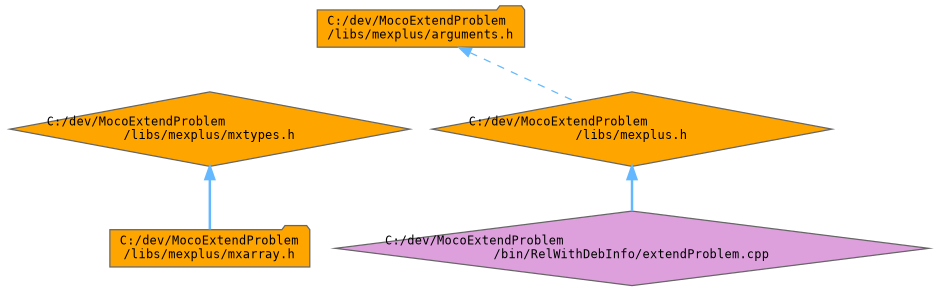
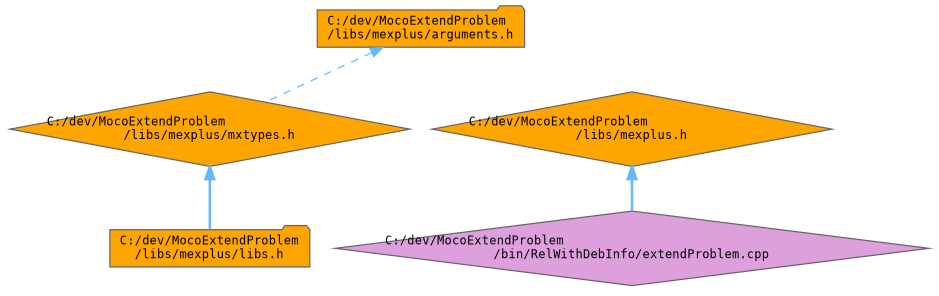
edge "C:/dev/MocoExtendProblem /libs/mexplus.h" -> "C:/dev/MocoExtendProblem /libs/mexplus/arguments.h": now "C:/dev/MocoExtendProblem /libs/mexplus/mxtypes.h" -> "C:/dev/MocoExtendProblem /libs/mexplus/arguments.h"
node "C:/dev/MocoExtendProblem /libs/mexplus/mxarray.h": label "C:/dev/MocoExtendProblem /libs/mexplus/mxarray.h" -> "C:/dev/MocoExtendProblem /libs/mexplus/libs.h"
